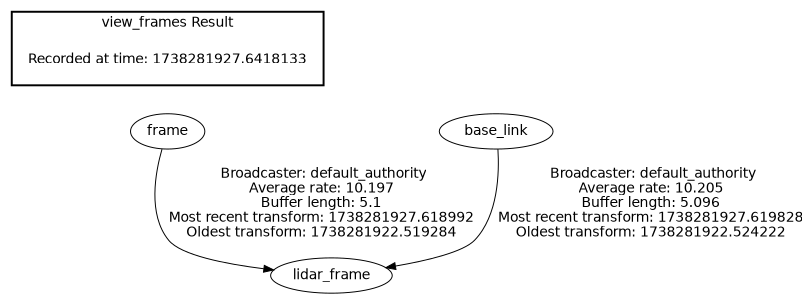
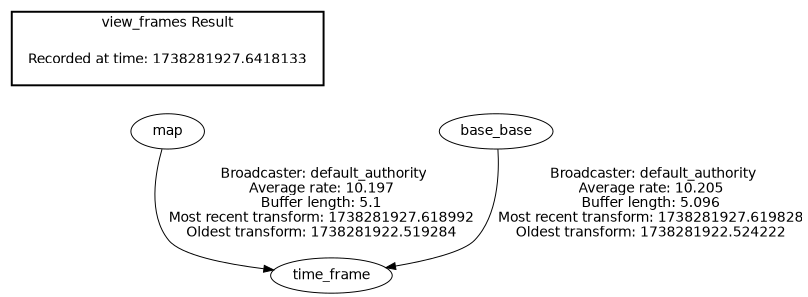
node "frame": label "frame" -> "map"
node "base_link": label "base_link" -> "base_base"
node "lidar_frame": label "lidar_frame" -> "time_frame"
